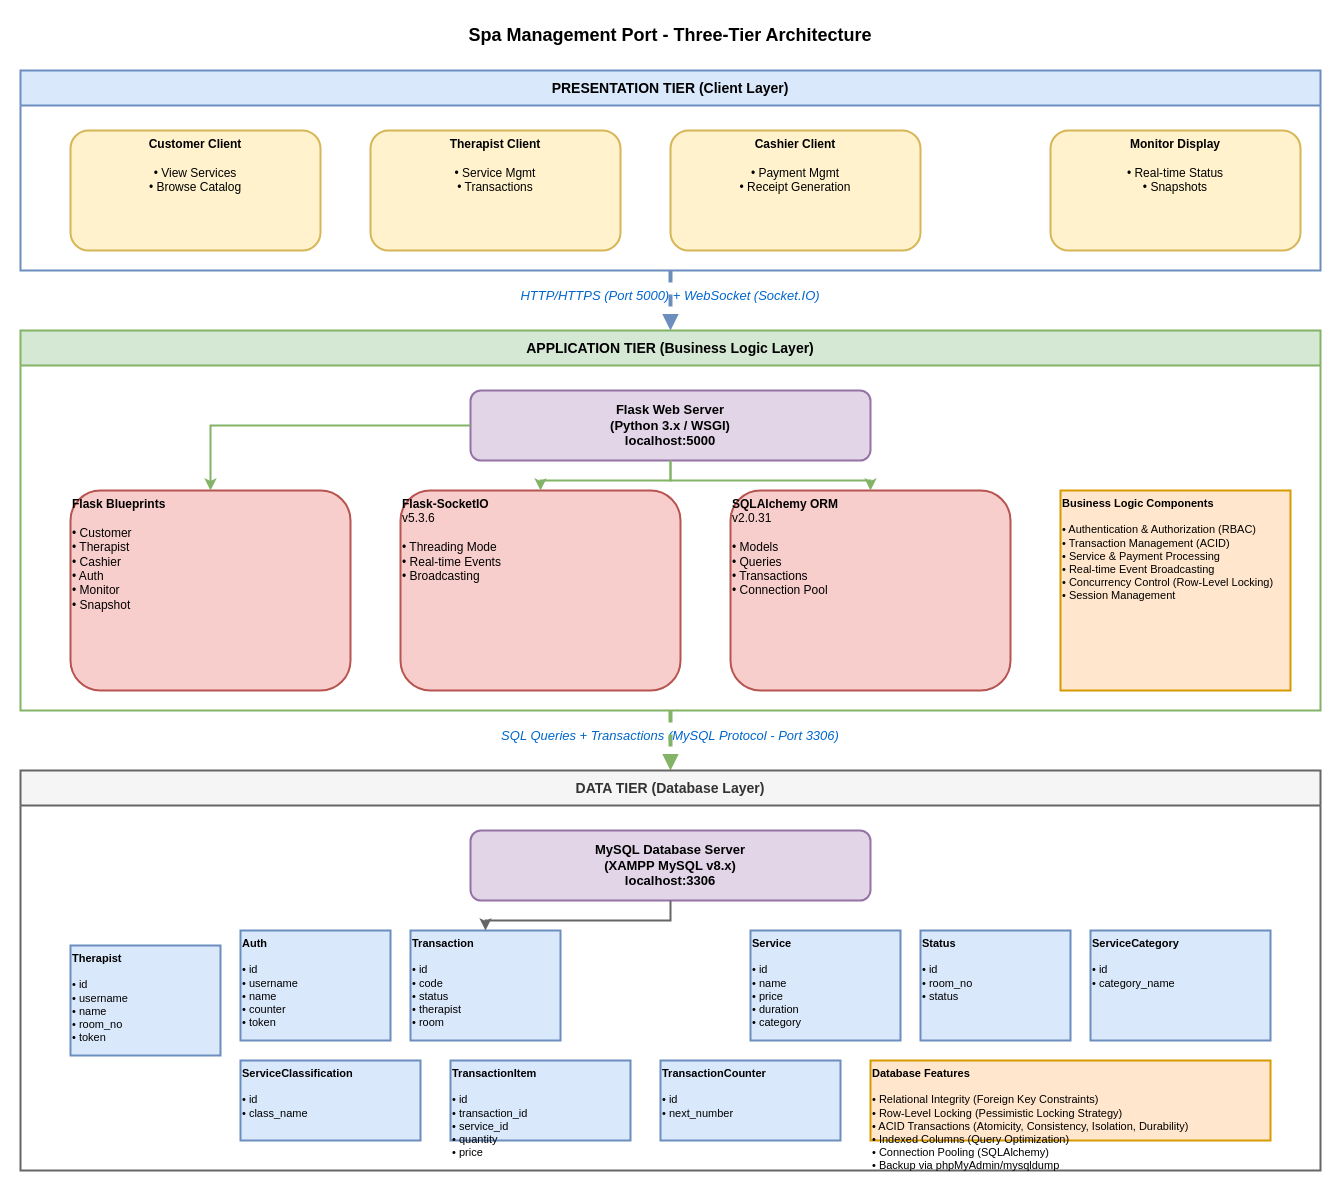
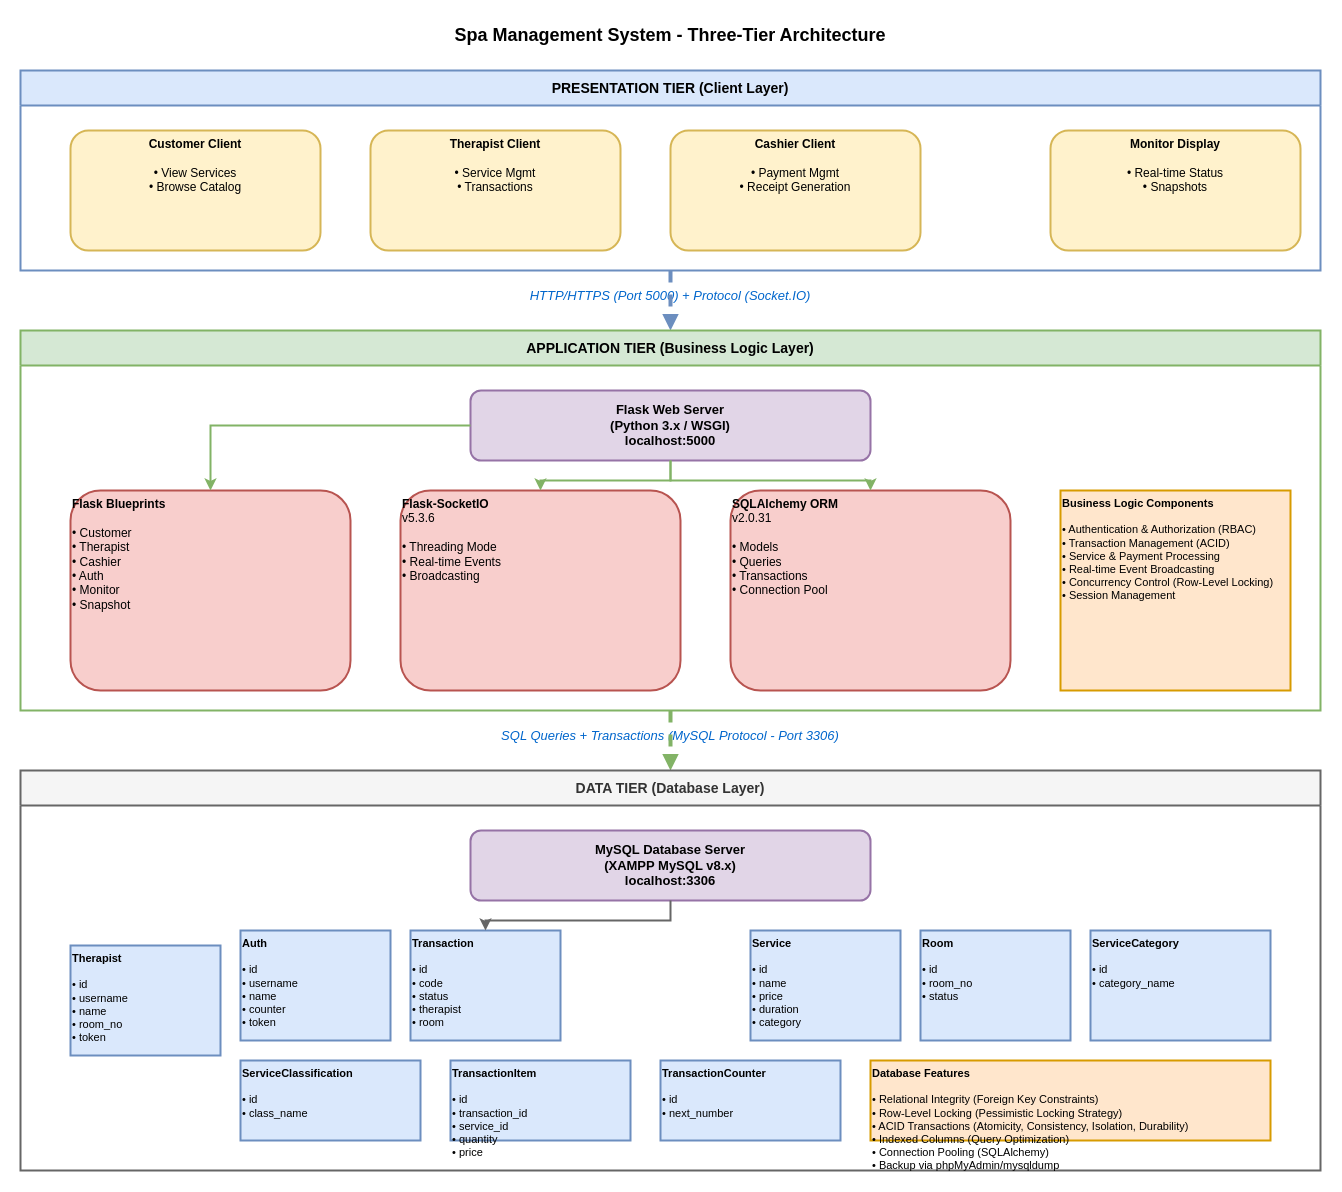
node "Spa Management Port - Three-Tier Architecture": label "Spa Management Port - Three-Tier Architecture" -> "Spa Management System - Three-Tier Architecture"
node "HTTP/HTTPS (Port 5000) + WebSocket (Socket.IO)": label "HTTP/HTTPS (Port 5000) + WebSocket (Socket.IO)" -> "HTTP/HTTPS (Port 5000) + Protocol (Socket.IO)"
node "Status • id • room_no • status": label "Status • id • room_no • status" -> "Room • id • room_no • status"
